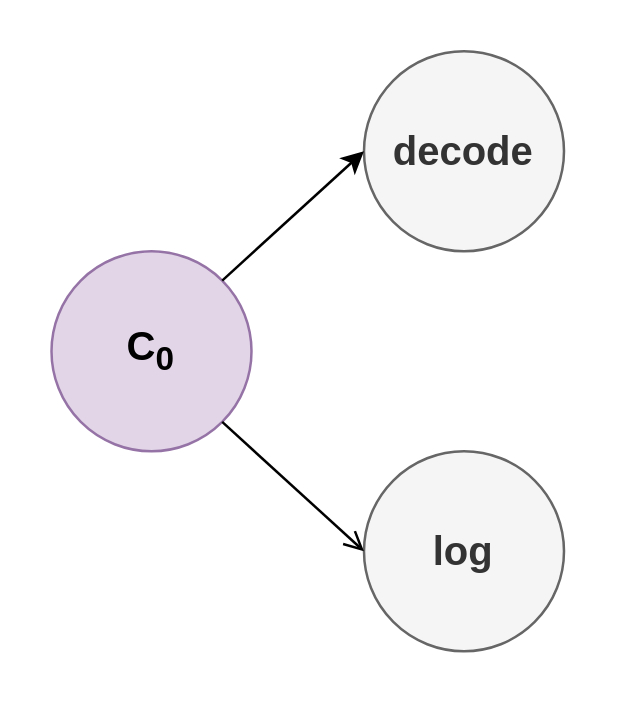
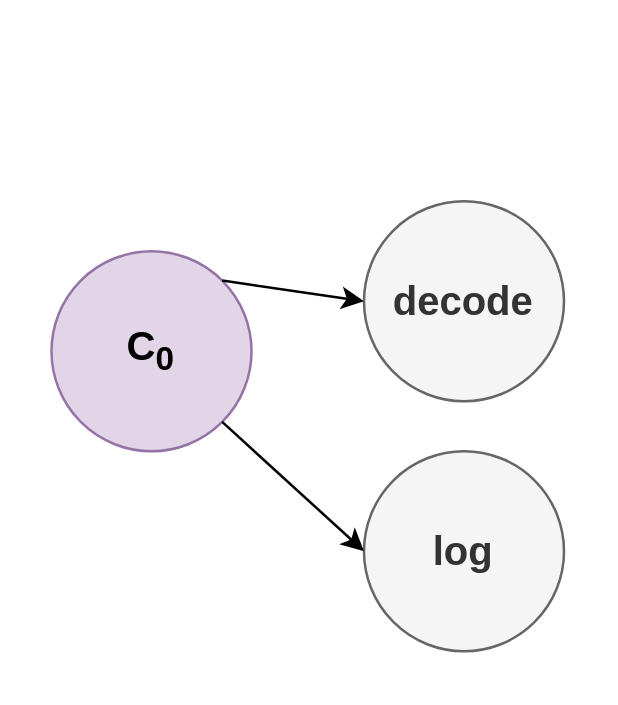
node "decode": moved (464, 151) -> (464, 301)
edge "C0" -> "log": arrowhead open -> classic
